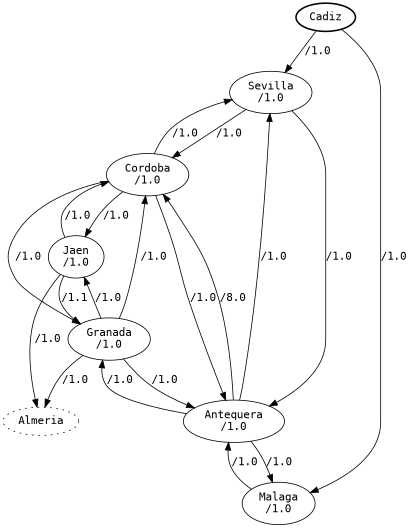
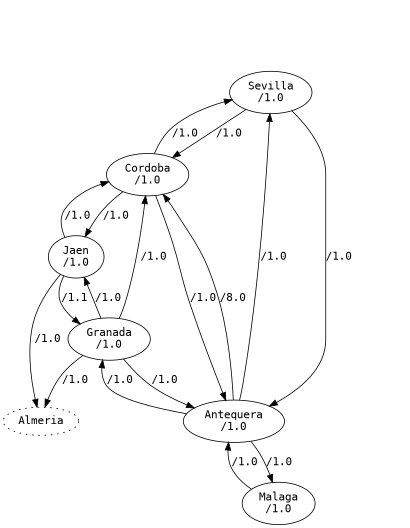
node "Cadiz": removed
edge "Cordoba /1.0" -> "Granada /1.0": removed, label "/1.0"
